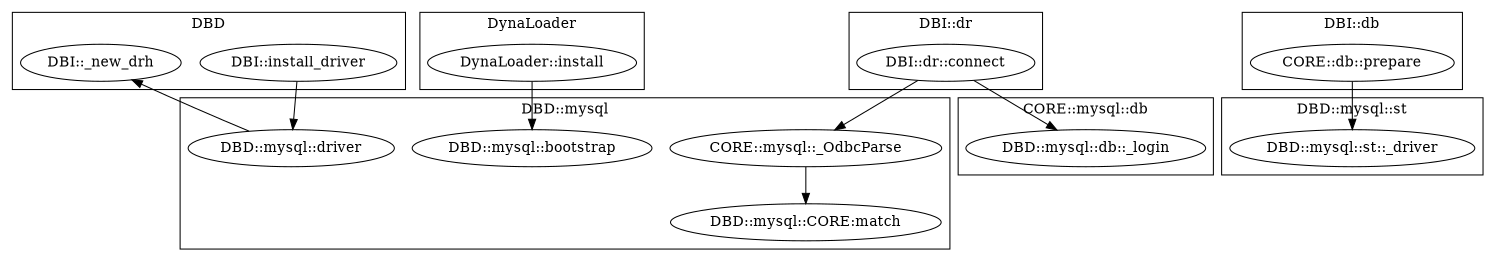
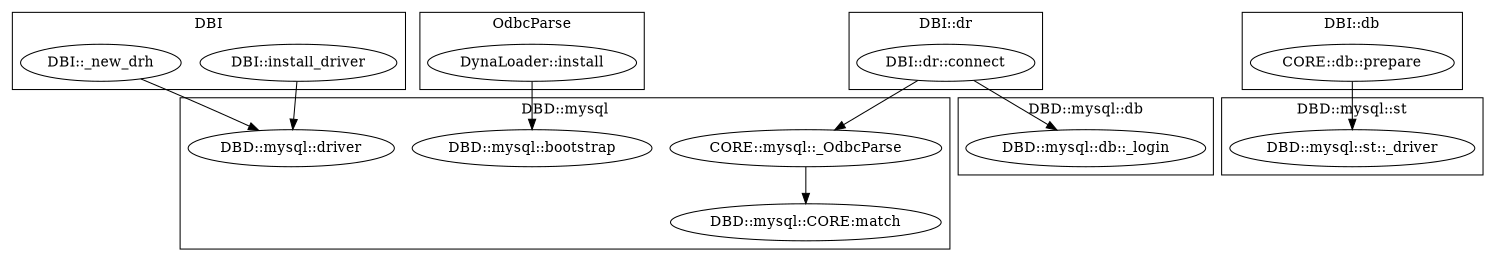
cluster "DBD": label "DBD" -> "DBI"
cluster "DynaLoader": label "DynaLoader" -> "OdbcParse"
edge "DBD::mysql::driver" -> "DBI::_new_drh": reversed
cluster "CORE::mysql::db": label "CORE::mysql::db" -> "DBD::mysql::db"
